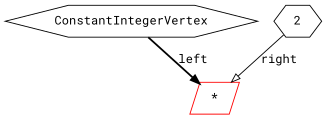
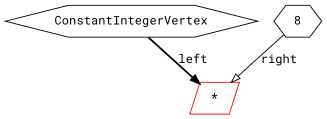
node "2": label "2" -> "8"
